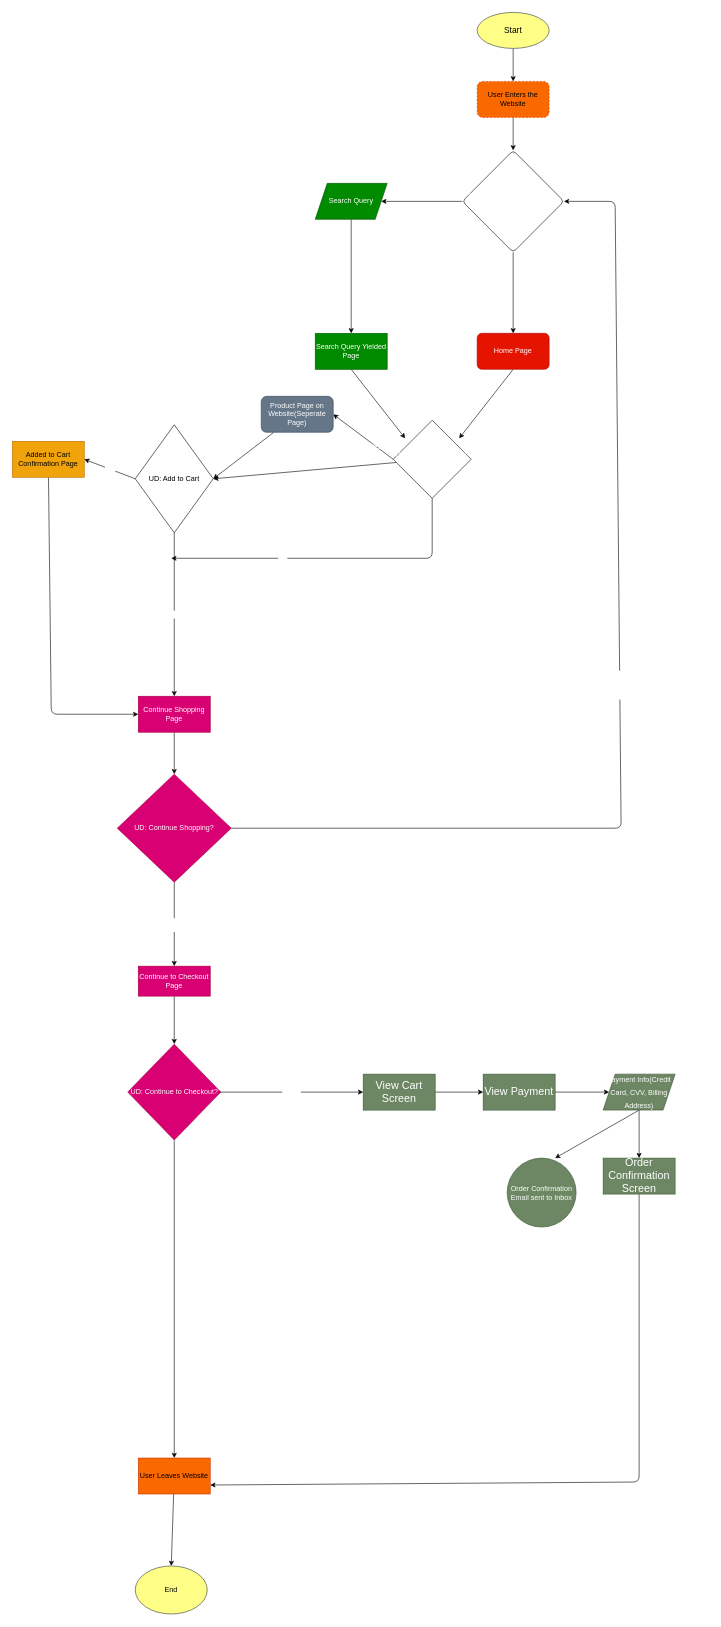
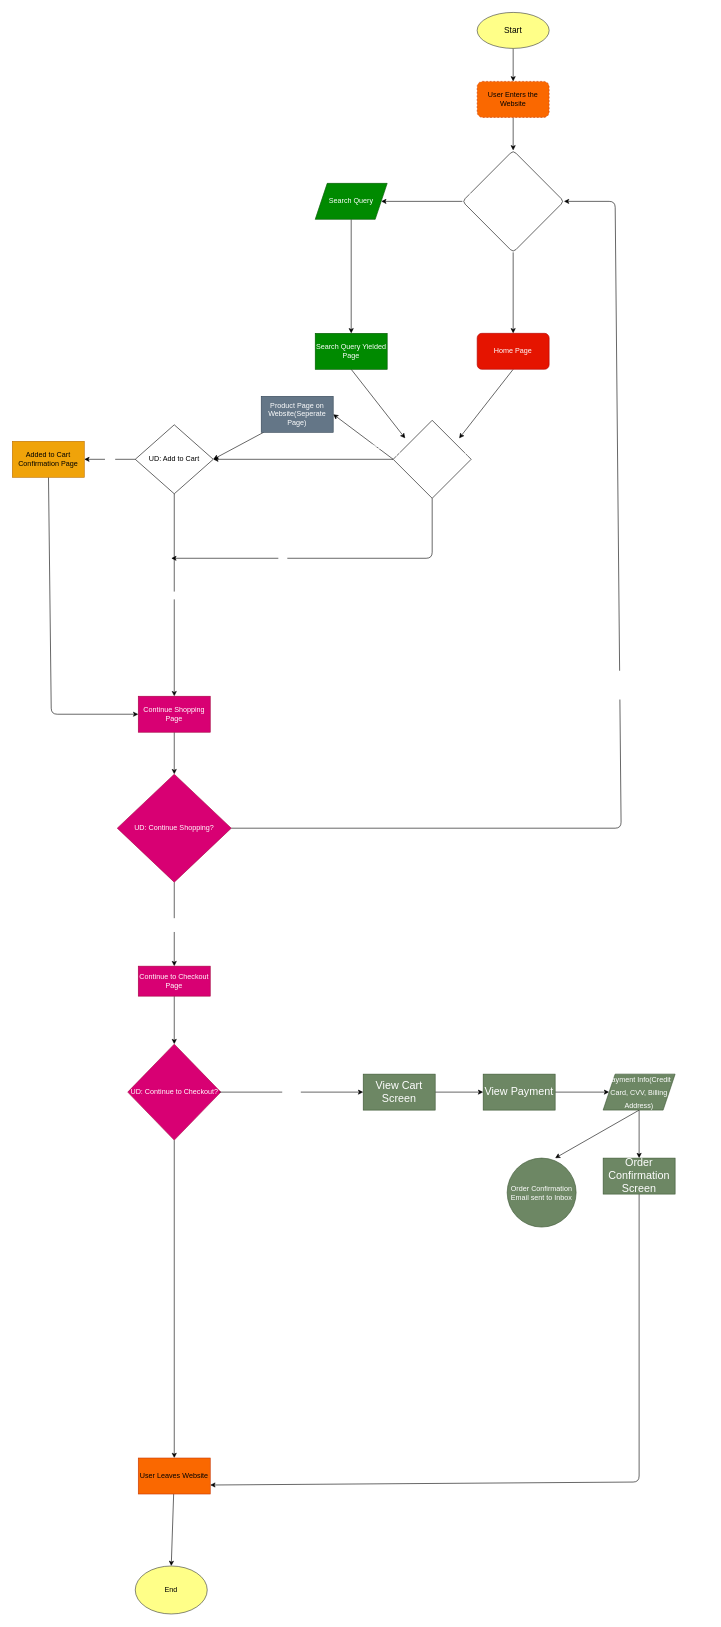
node "Product Page on Website(Seperate Page)": shape rounded rectangle -> rectangle
node "UD: Add to Cart": size 78x108 -> 78x69
